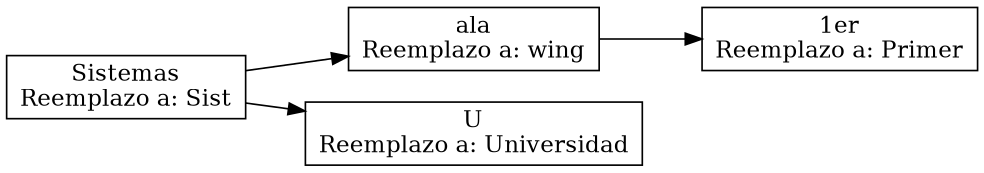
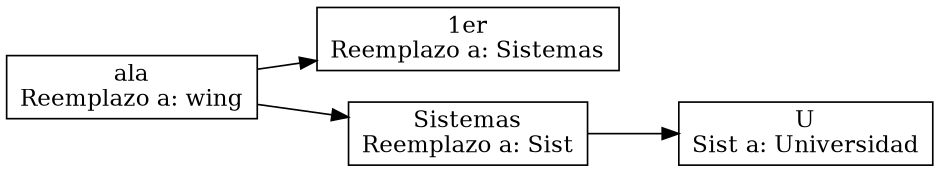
node "1er Reemplazo a: Primer": label "1er Reemplazo a: Primer" -> "1er Reemplazo a: Sistemas"
edge "Sistemas Reemplazo a: Sist" -> "ala Reemplazo a: wing": reversed
node "U Reemplazo a: Universidad": label "U Reemplazo a: Universidad" -> "U Sist a: Universidad"
